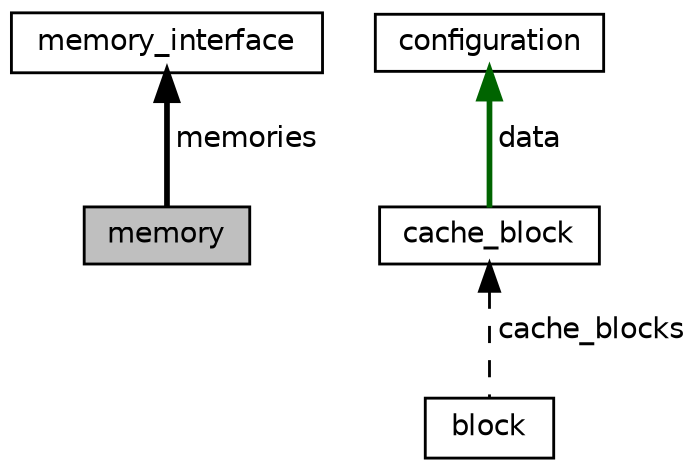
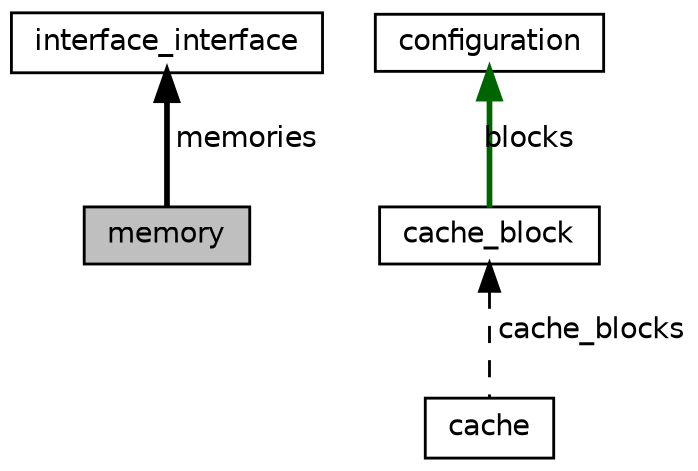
node "memory_interface": label "memory_interface" -> "interface_interface"
edge "cache_block" -> "configuration": label " data" -> " blocks"
node "block": label "block" -> "cache"
